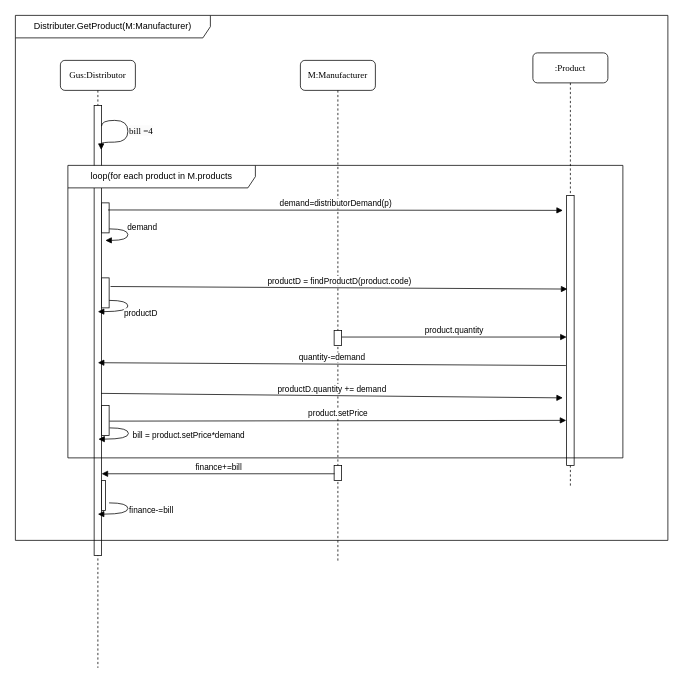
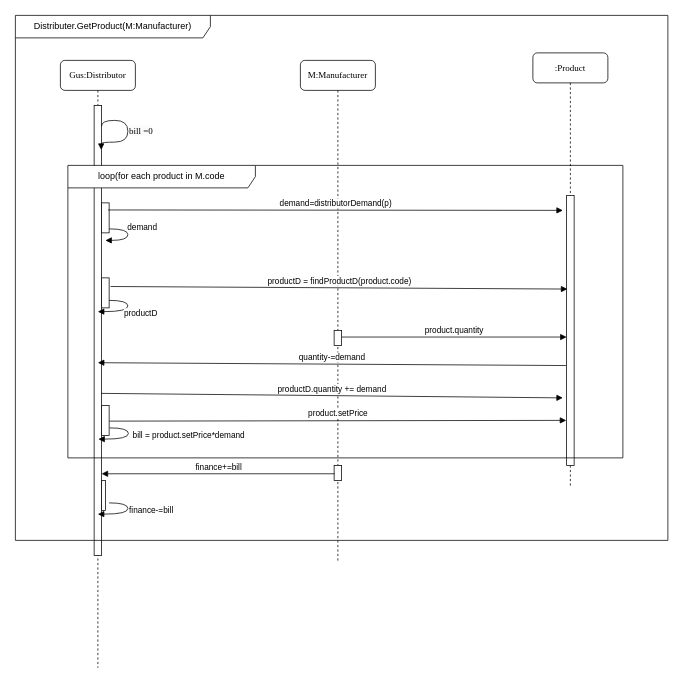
node "bill =4": label "bill =4" -> "bill =0"
node "loop(for each product in M.products": label "loop(for each product in M.products" -> "loop(for each product in M.code"
